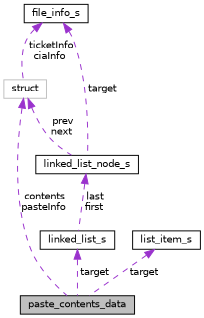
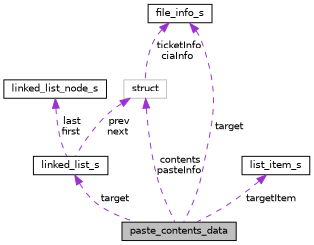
edge "linked_list_node_s" -> "file_info_s": now "paste_contents_data" -> "file_info_s"
edge "linked_list_node_s" -> "struct": now "linked_list_s" -> "struct"
edge "paste_contents_data" -> "list_item_s": label " target" -> " targetItem"
